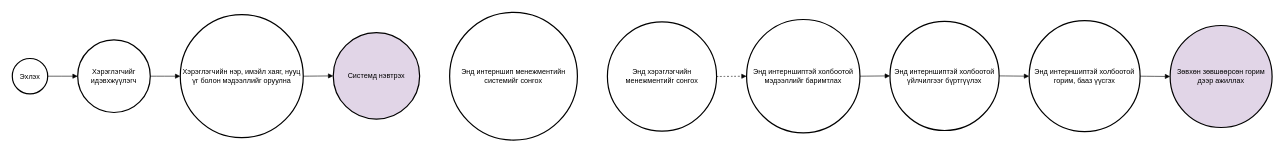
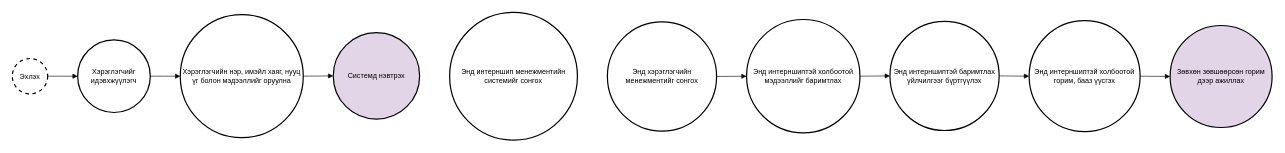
node "Эхлэх": style solid -> dashed
edge "Энд хэрэглэгчийн менежментийг сонгох" -> "Энд интерншиптэй холбоотой мэдээллийг баримтлах": style dashed -> solid
node "Энд интерншиптэй холбоотой үйлчилгээг бүртгүүлэх": label "Энд интерншиптэй холбоотой үйлчилгээг бүртгүүлэх" -> "Энд интерншиптэй баримтлах үйлчилгээг бүртгүүлэх"
